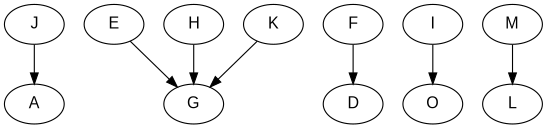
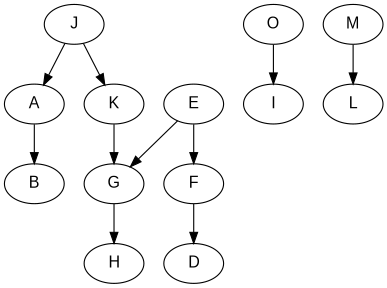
edge "J" -> "K": added
edge "H" -> "G": reversed
edge "I" -> "O": reversed
edge "E" -> "F": added
node "B": added
